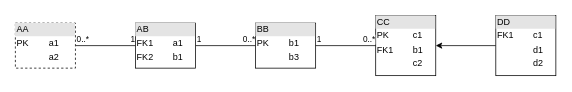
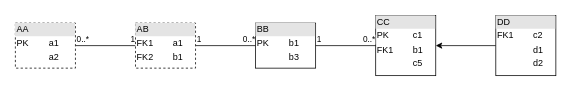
node "CC PK c1 FK1 b1 c2": label "CC PK c1 FK1 b1 c2" -> "CC PK c1 FK1 b1 c5"
node "DD FK1 c1 d1 d2": label "DD FK1 c1 d1 d2" -> "DD FK1 c2 d1 d2"
node "AB FK1 a1 FK2 b1": style solid -> dashed
